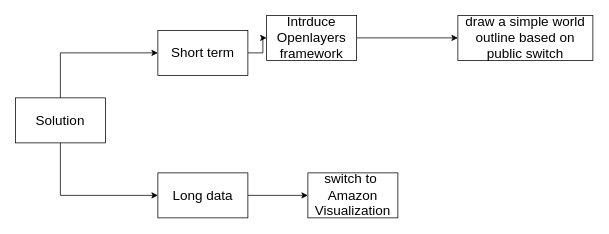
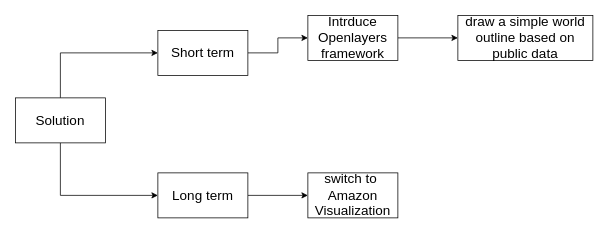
node "Intrduce Openlayers framework": moved (312, 38) -> (353, 38)
node "draw a simple world outline based on public switch": label "draw a simple world outline based on public switch" -> "draw a simple world outline based on public data"
node "Long data": label "Long data" -> "Long term"
